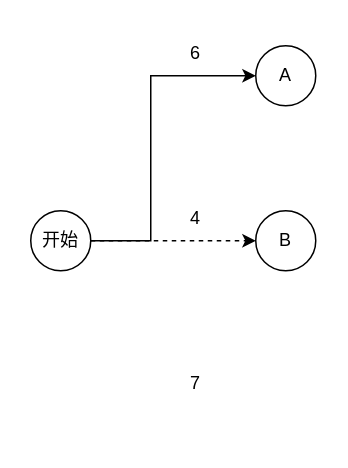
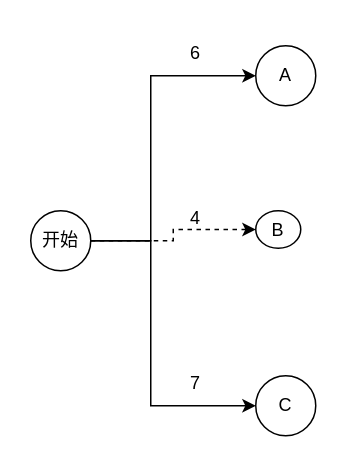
node "B": size 60x60 -> 45x38
edge "开始" -> "C": added
node "C": added
